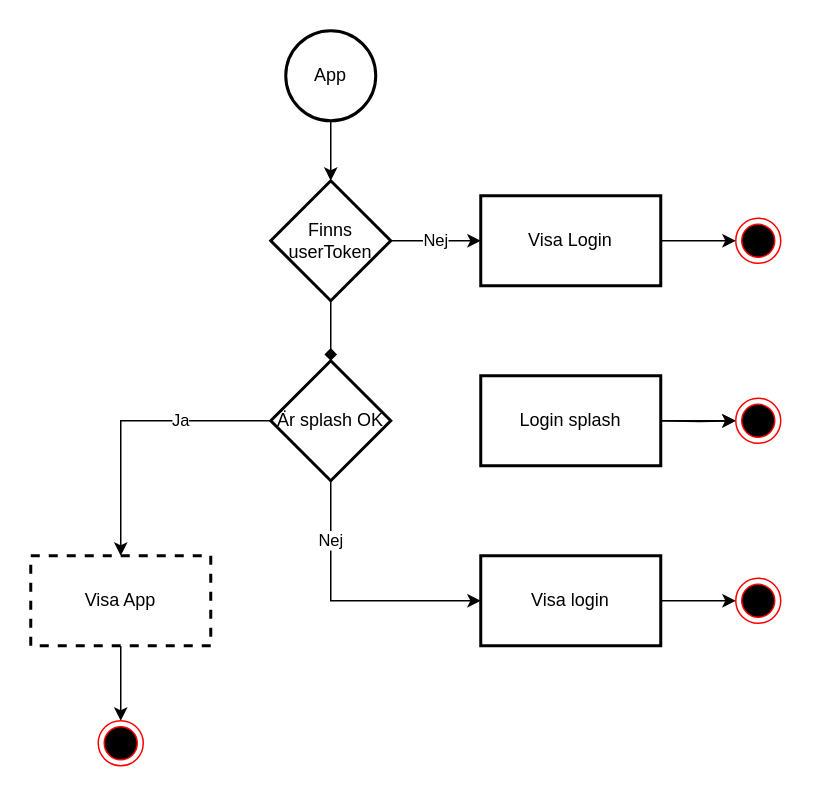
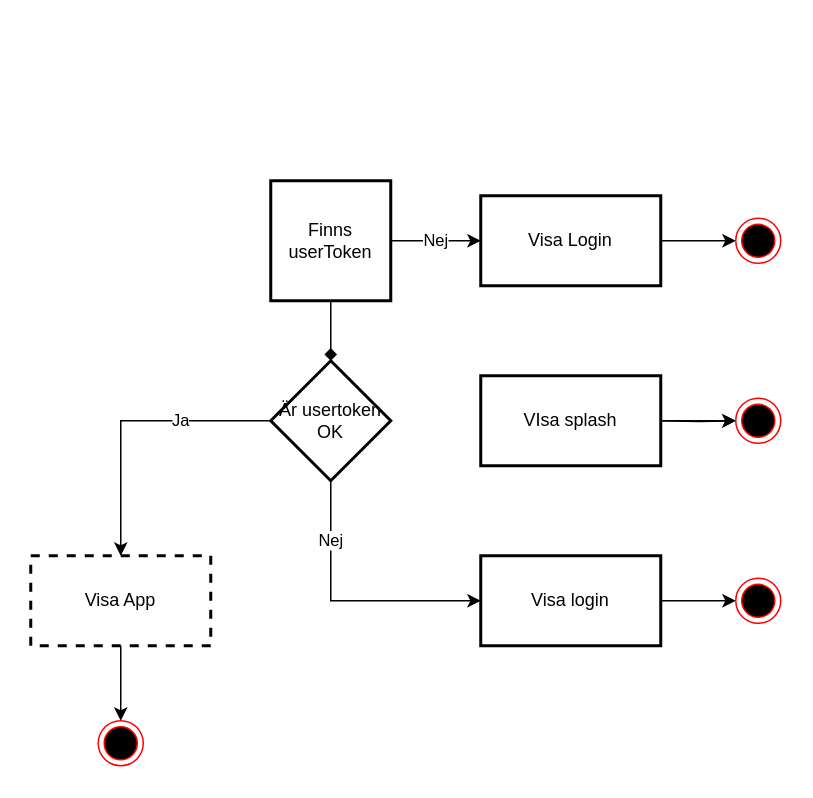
node "App": removed
edge "App" -> "Finns userToken": removed
node "Finns userToken": shape diamond -> rectangle
node "Är splash OK": label "Är splash OK" -> "Är usertoken OK"
node "Login splash": label "Login splash" -> "VIsa splash"
